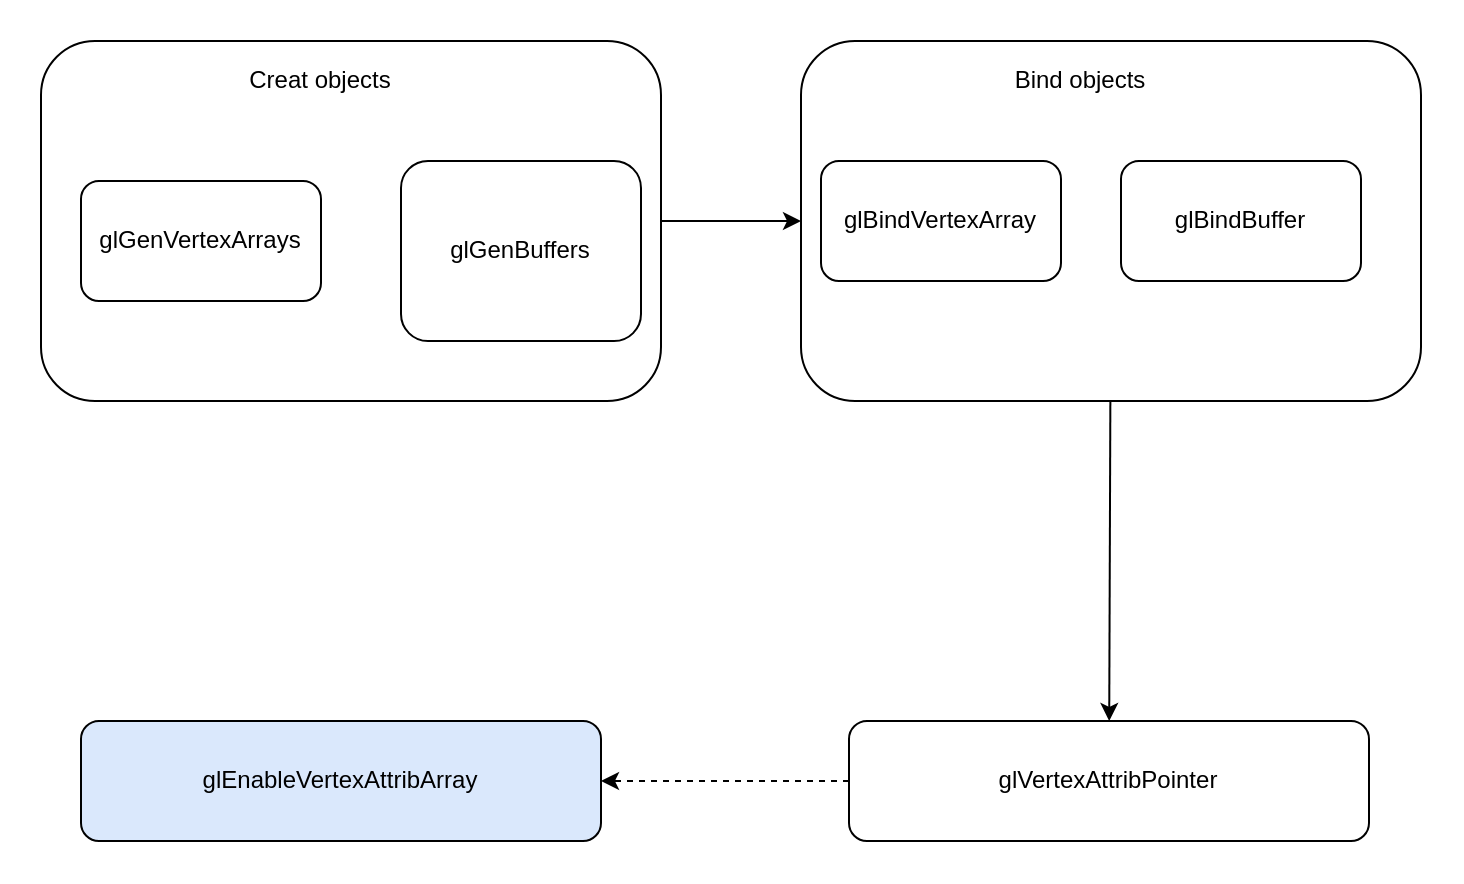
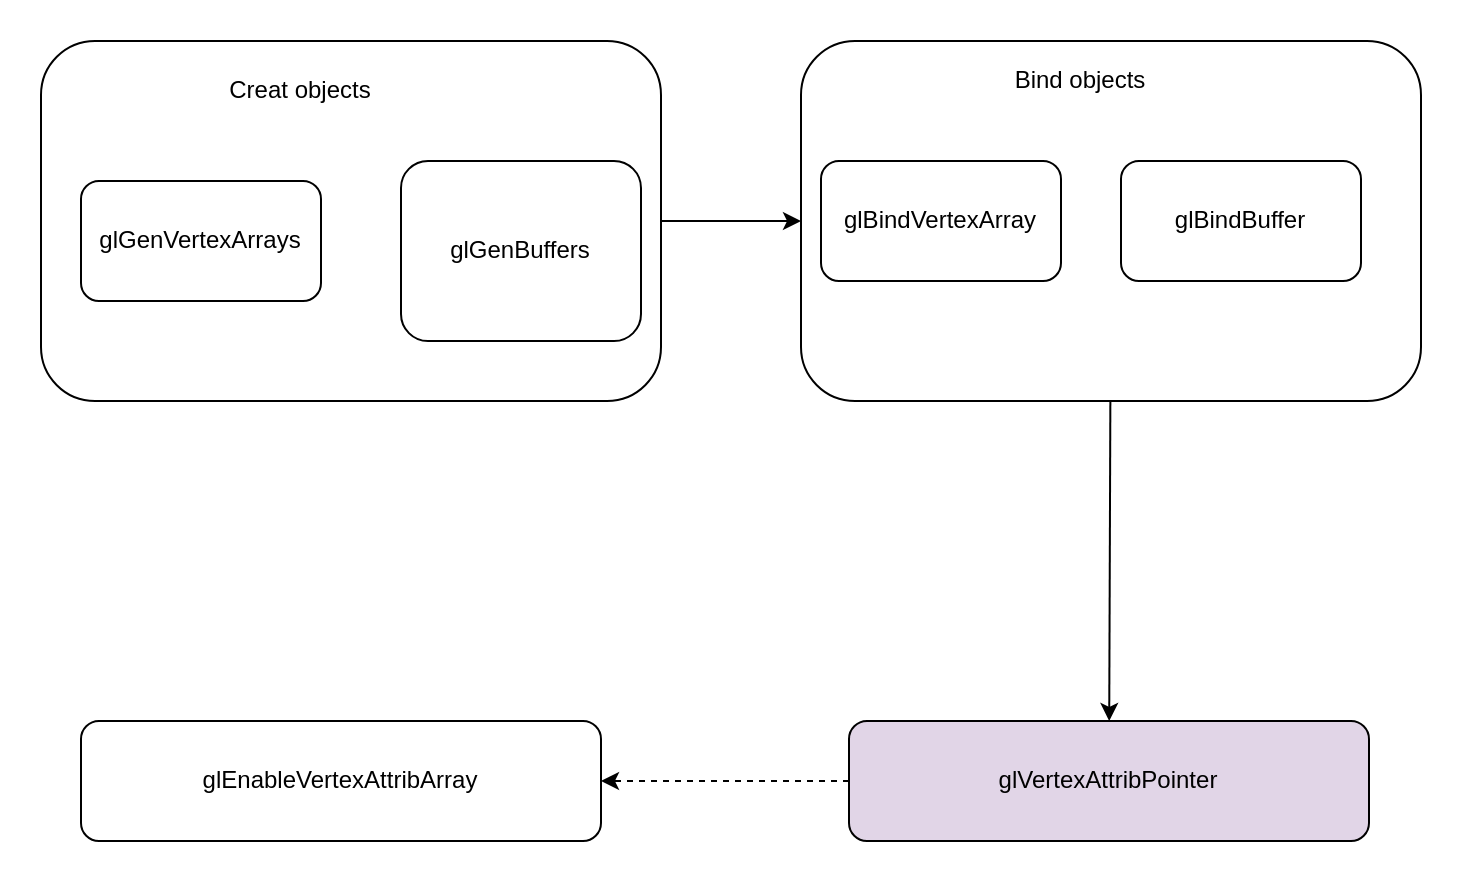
node "Creat objects": moved (321, 81) -> (301, 91)
node "glEnableVertexAttribArray": fillcolor #dae8fc -> #ffffff
node "glVertexAttribPointer": fillcolor #ffffff -> #e1d5e7
